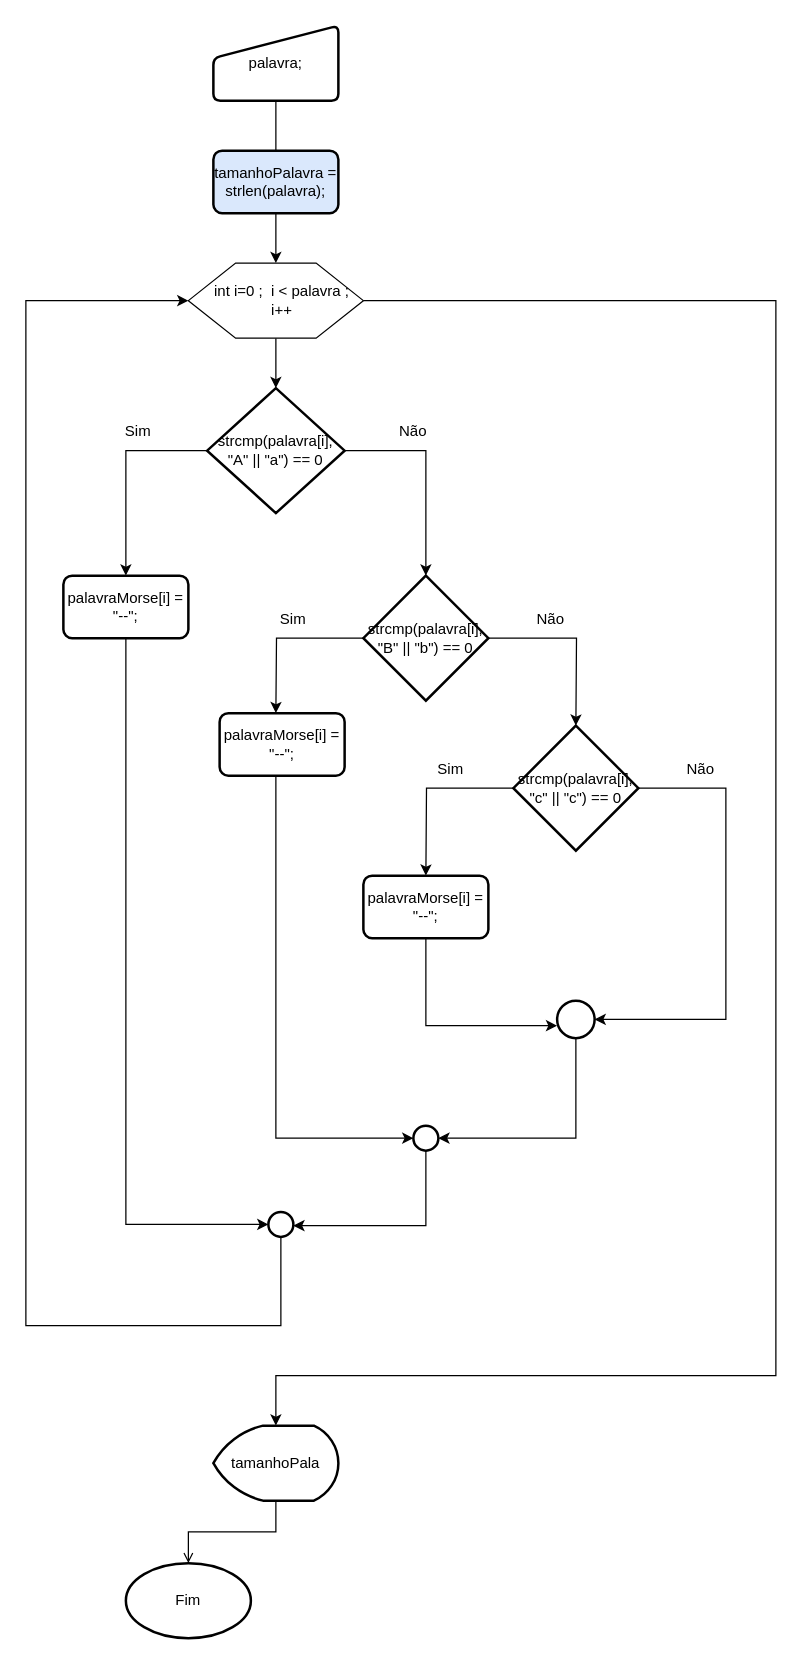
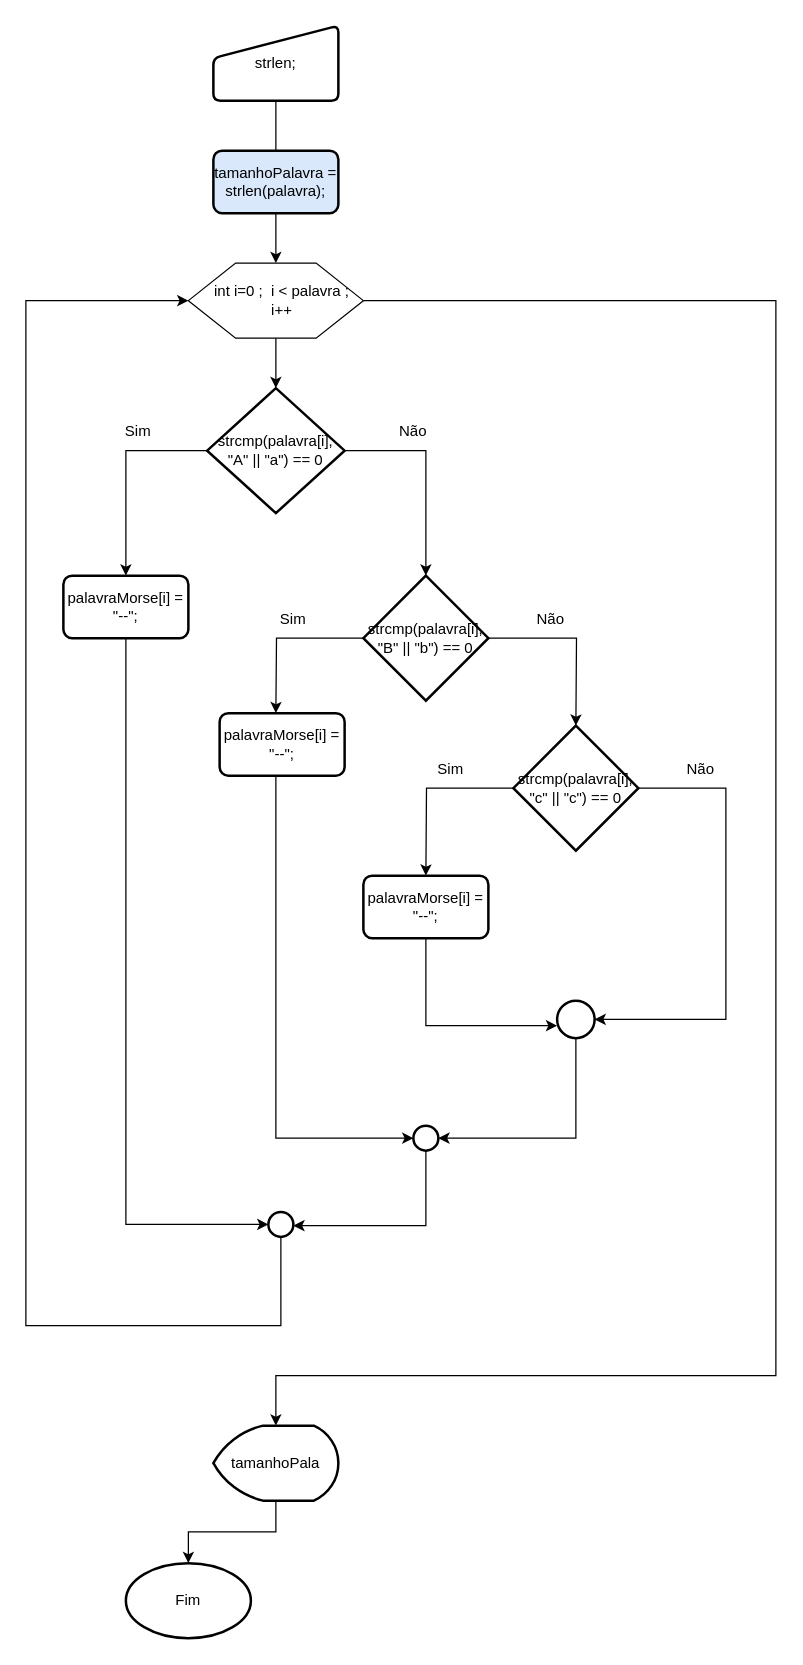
node "palavra;": label "palavra;" -> "strlen;"
edge "tamanhoPala" -> "Fim": arrowhead open -> classic
